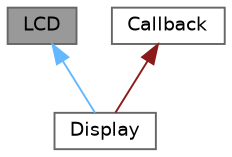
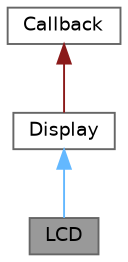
edge "Display" -> "LCD": reversed
